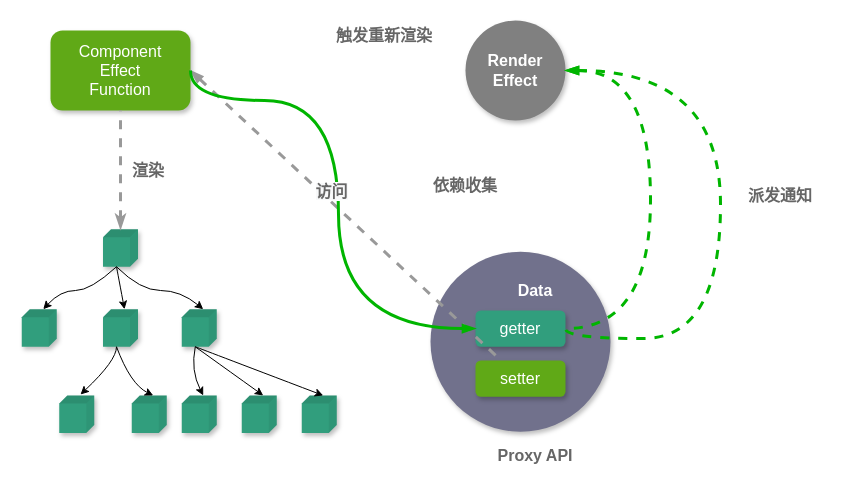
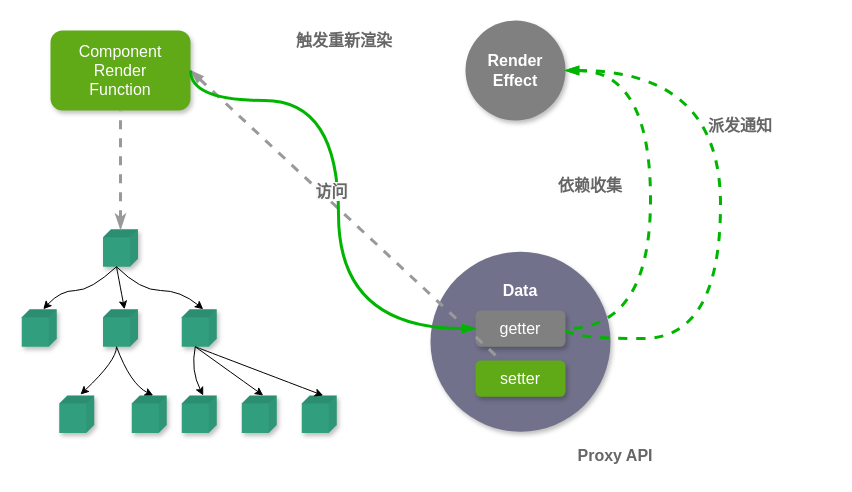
node "触发重新渲染": moved (385, 36) -> (345, 41)
node "Component Effect Function": label "Component Effect Function" -> "Component Render Function"
node "渲染": removed
node "依赖收集": moved (466, 186) -> (591, 186)
node "派发通知": moved (781, 196) -> (741, 126)
node "Data": moved (536, 291) -> (521, 291)
node "getter": fillcolor #319e7d -> #808080
node "Proxy API": moved (536, 456) -> (616, 456)
